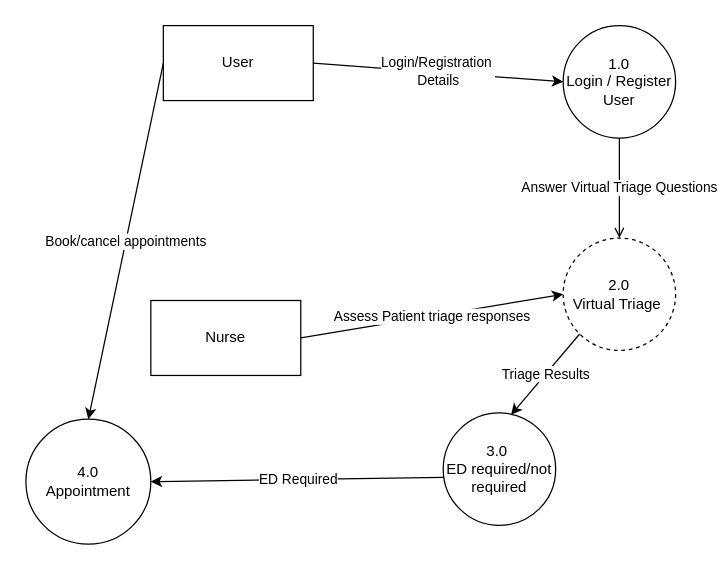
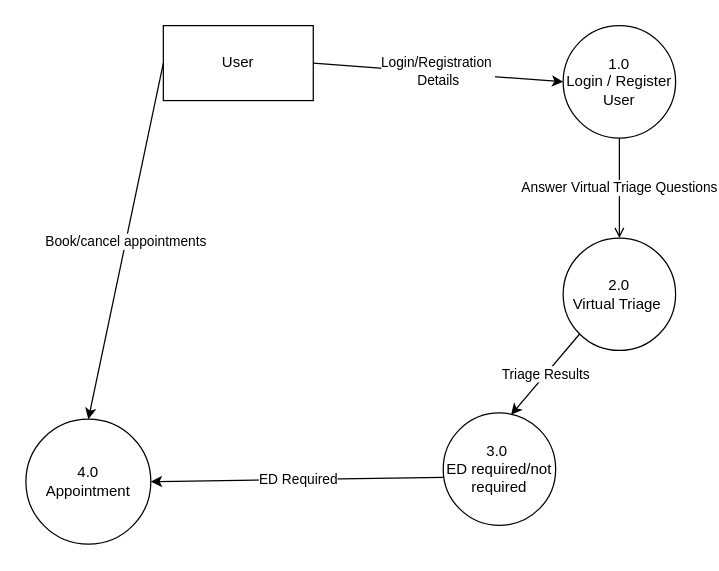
node "2.0 Virtual Triage": style dashed -> solid
edge "Nurse" -> "2.0 Virtual Triage": removed, label "Assess Patient triage responses"
node "Nurse": removed
